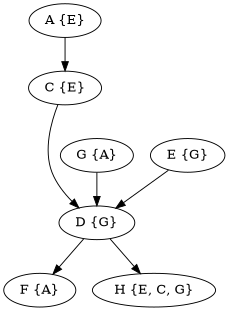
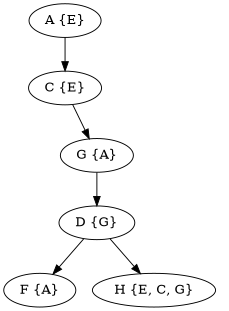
node "E {G}": removed
edge "C {E}" -> "D {G}": now "C {E}" -> "G {A}"
